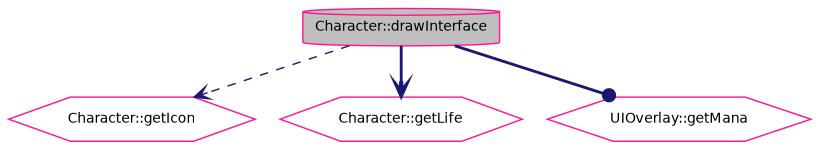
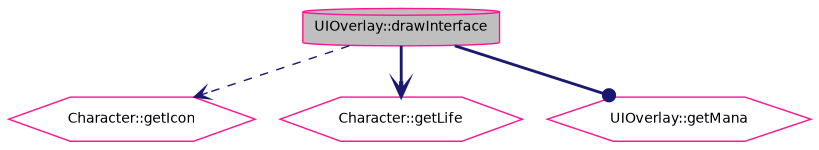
node "Character::drawInterface": label "Character::drawInterface" -> "UIOverlay::drawInterface"
